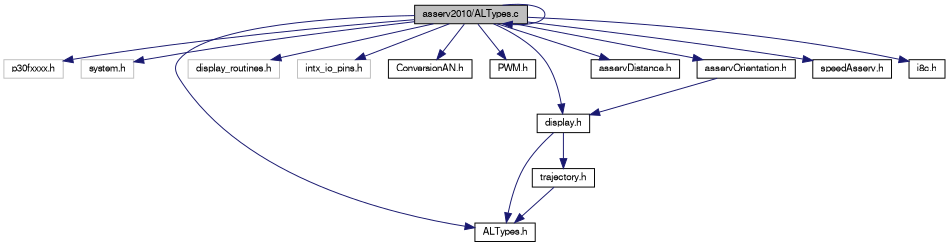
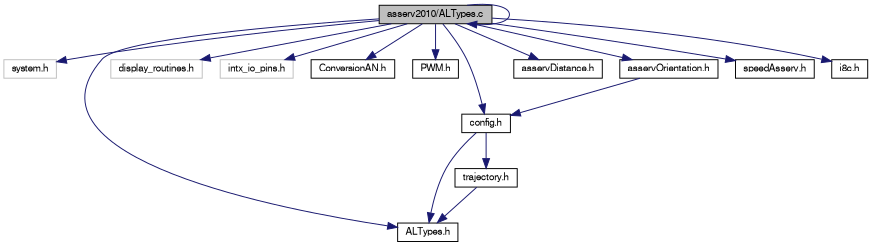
node "p30fxxxx.h": removed
node "display.h": label "display.h" -> "config.h"
